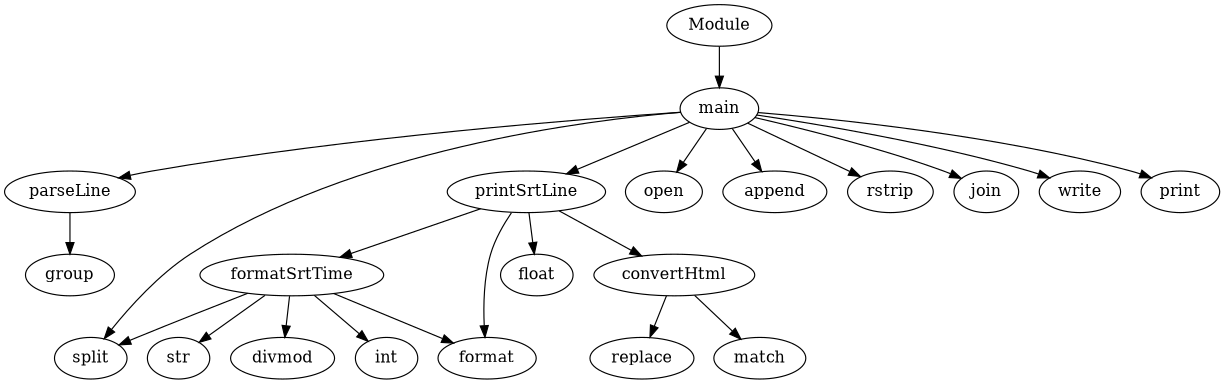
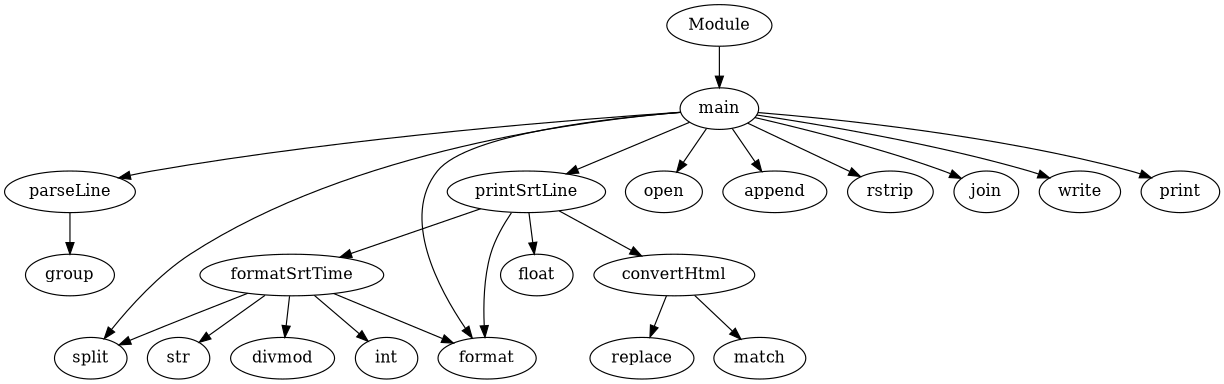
edge "main" -> "format": added
